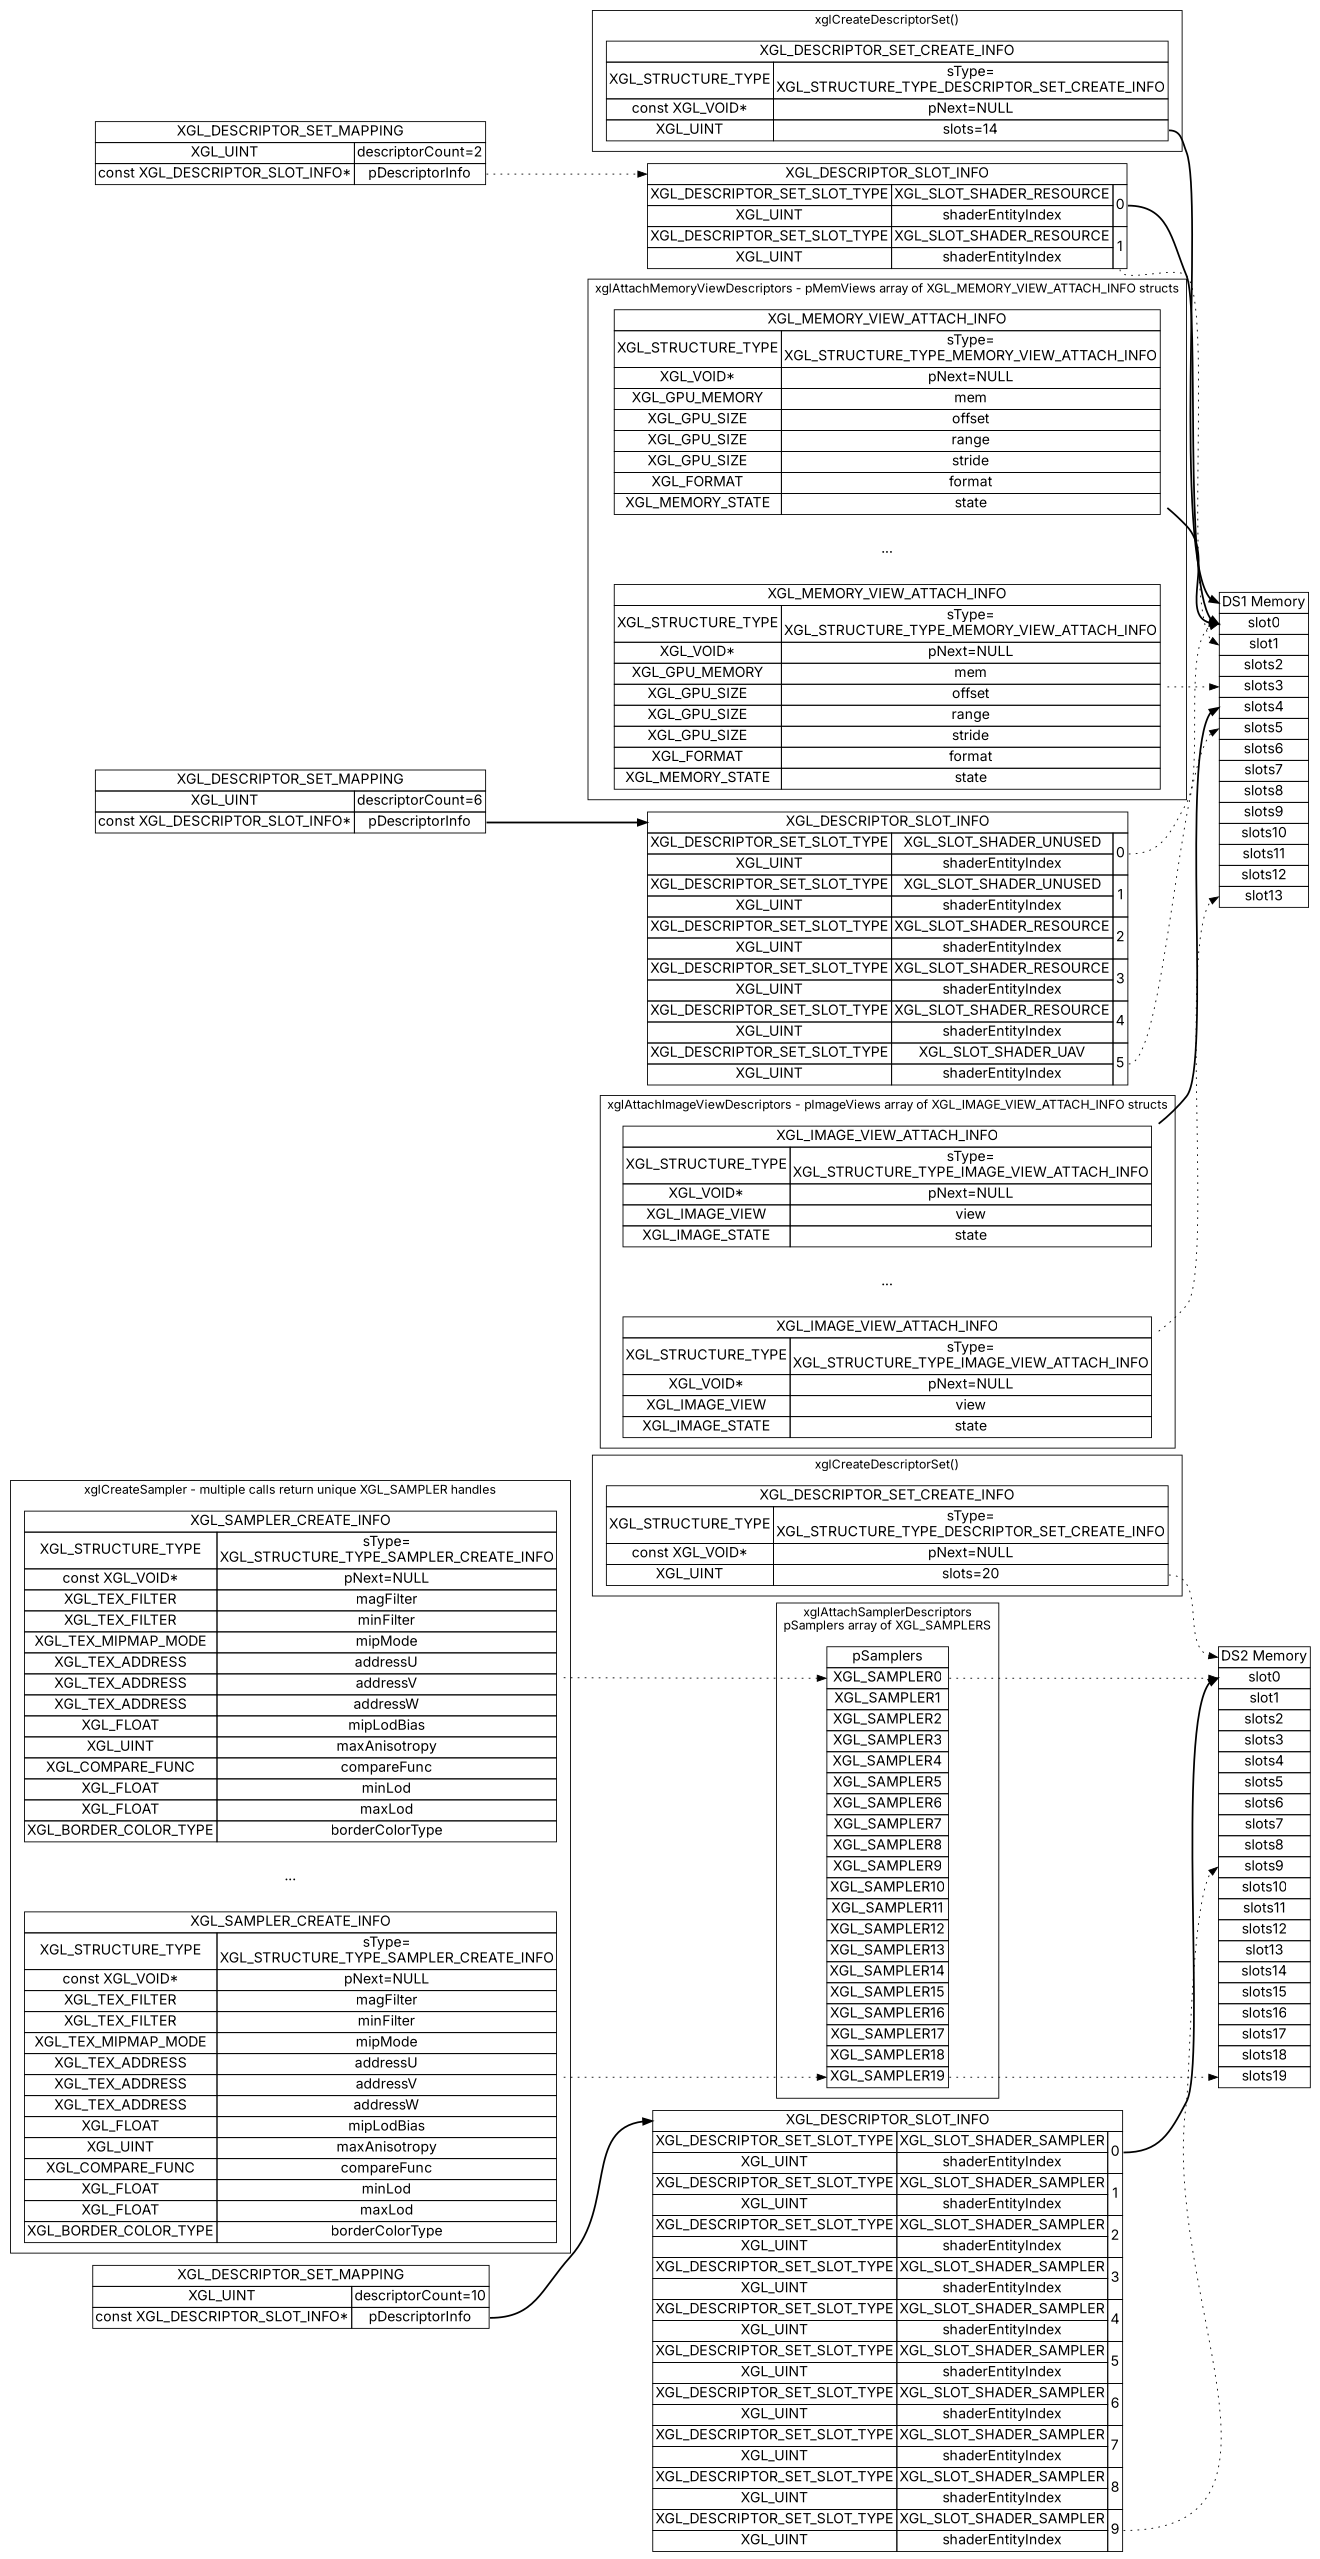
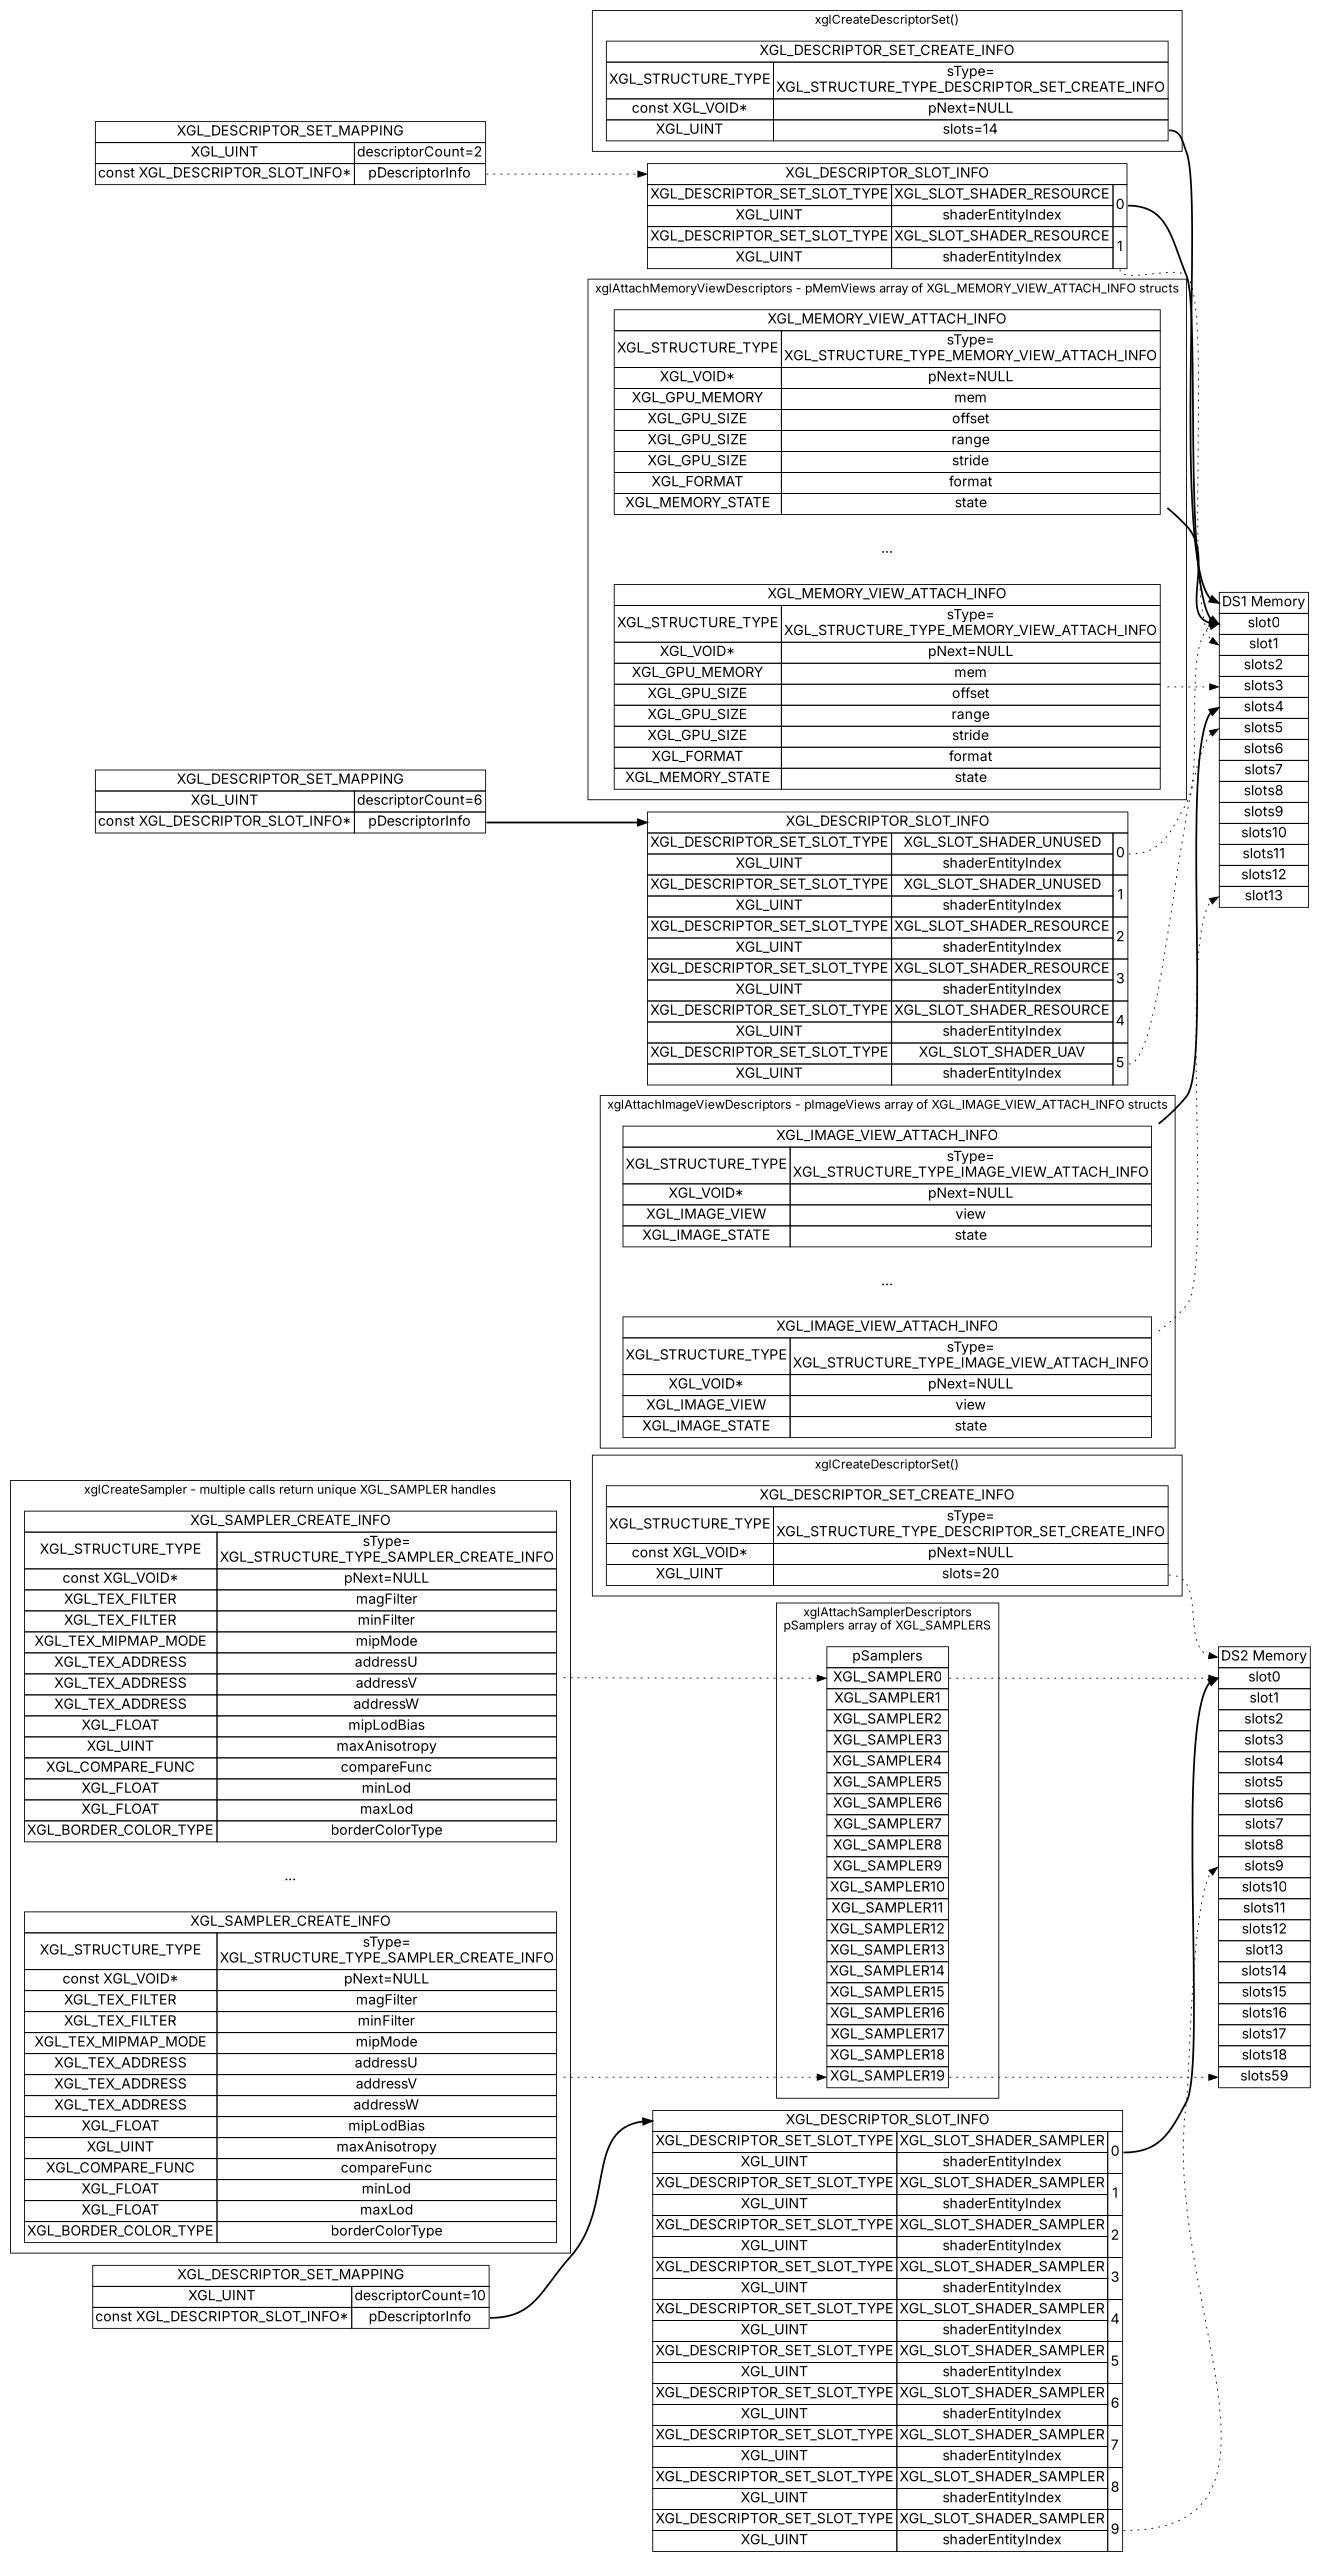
node "DS2 Memory": text "slots19" -> "slots59"
